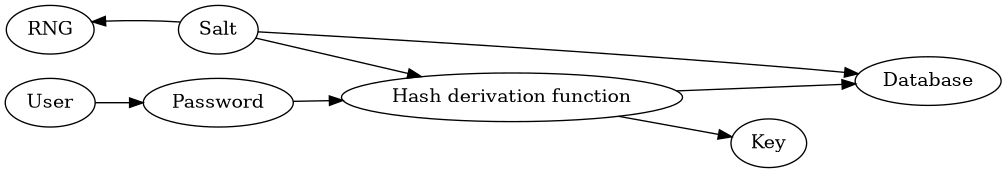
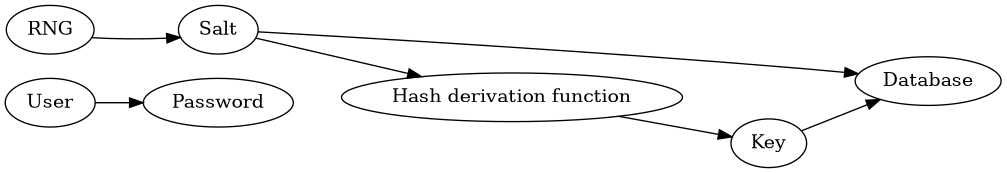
edge "Salt" -> "RNG": reversed
edge "Hash derivation function" -> "Database": now "Key" -> "Database"
edge "Password" -> "Hash derivation function": removed
